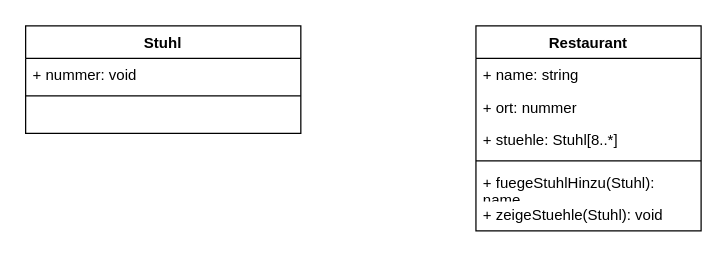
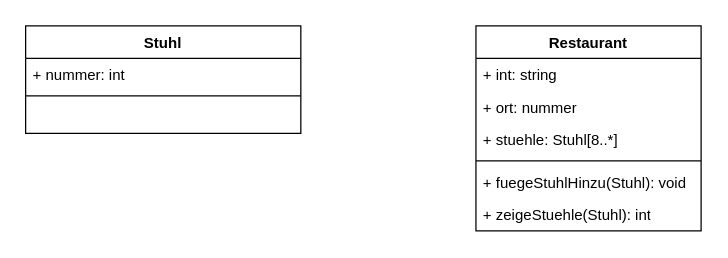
node "+ nummer: void": label "+ nummer: void" -> "+ nummer: int"
node "+ name: string": label "+ name: string" -> "+ int: string"
node "+ fuegeStuhlHinzu(Stuhl): name": label "+ fuegeStuhlHinzu(Stuhl): name" -> "+ fuegeStuhlHinzu(Stuhl): void"
node "+ zeigeStuehle(Stuhl): void": label "+ zeigeStuehle(Stuhl): void" -> "+ zeigeStuehle(Stuhl): int"
